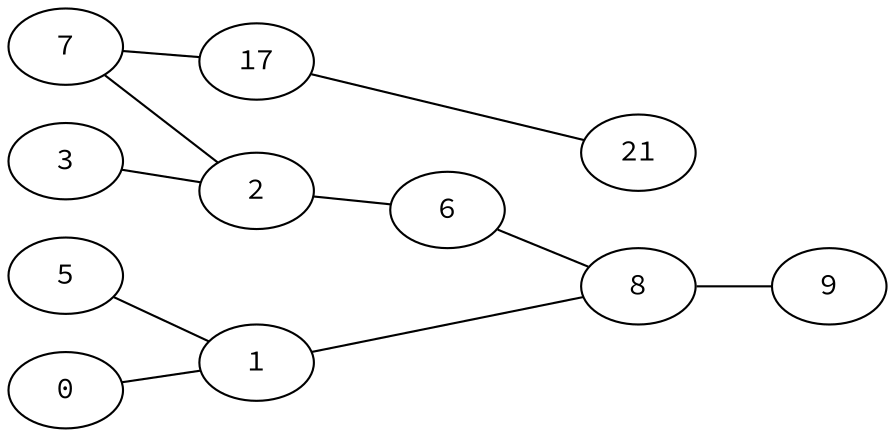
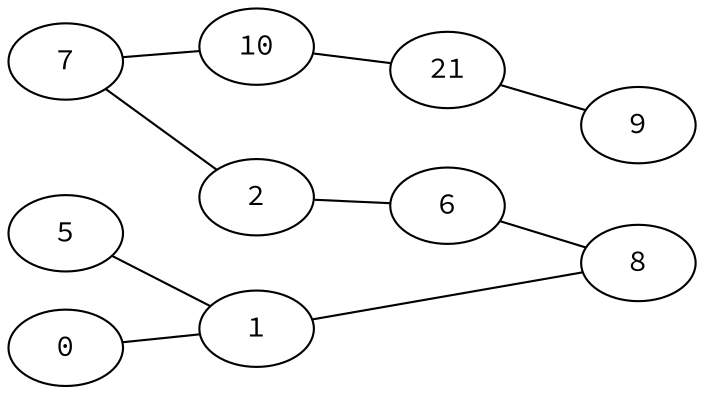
node "17": label "17" -> "10"
node "3": removed
edge "8" -- "9": now "21" -- "9"
